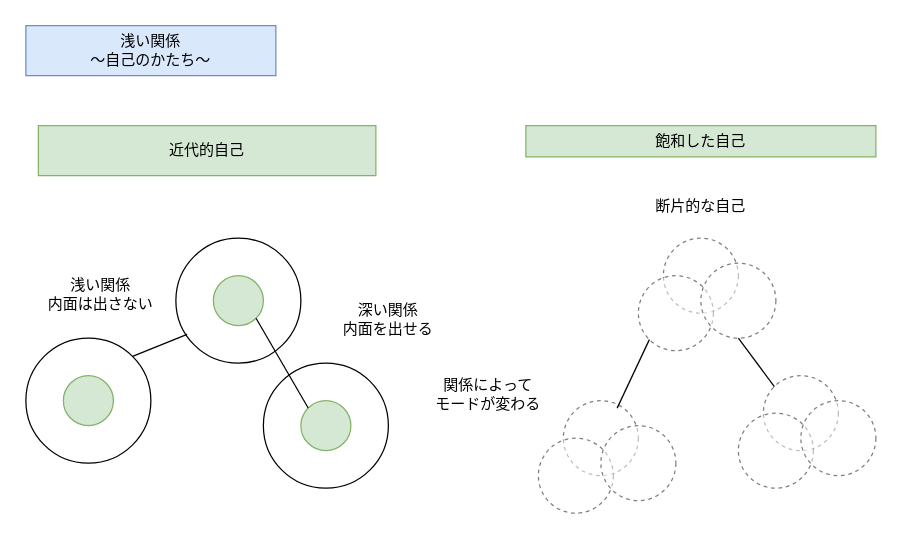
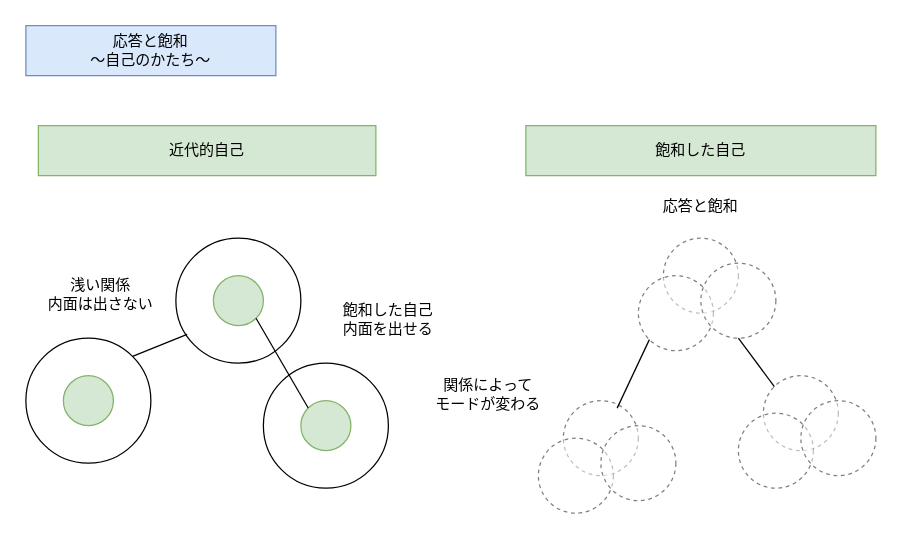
node "浅い関係 ～自己のかたち～": label "浅い関係 ～自己のかたち～" -> "応答と飽和 ～自己のかたち～"
node "飽和した自己": size 350x31 -> 350x50
node "断片的な自己": label "断片的な自己" -> "応答と飽和"
node "深い関係 内面を出せる": label "深い関係 内面を出せる" -> "飽和した自己 内面を出せる"
